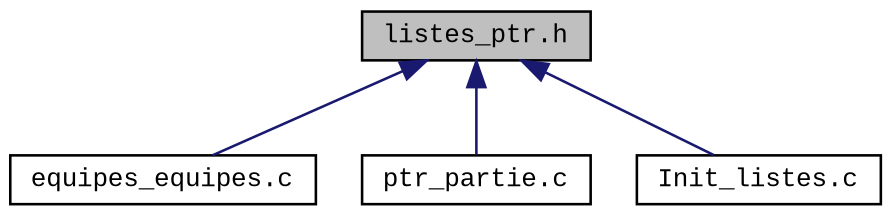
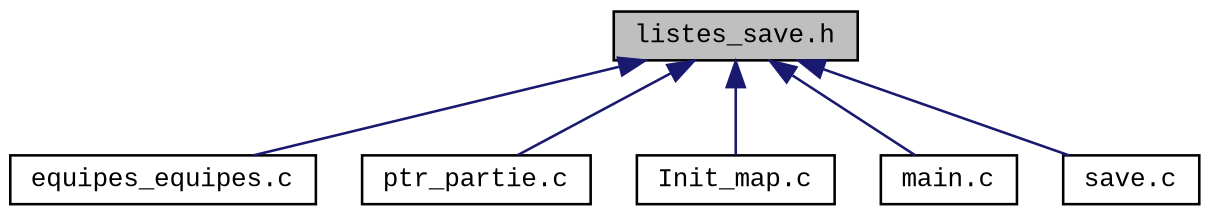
node "listes_ptr.h": label "listes_ptr.h" -> "listes_save.h"
node "Init_listes.c": label "Init_listes.c" -> "Init_map.c"
node "main.c": added
node "save.c": added
